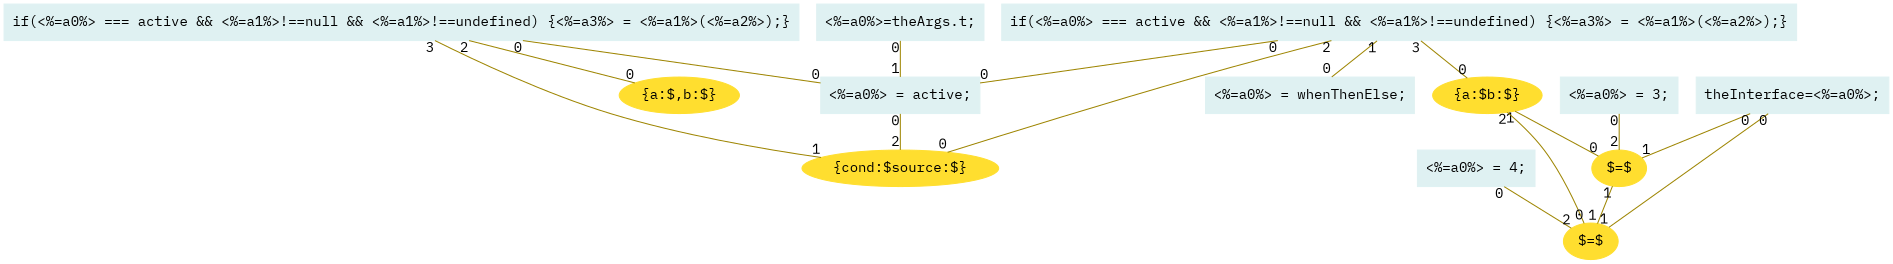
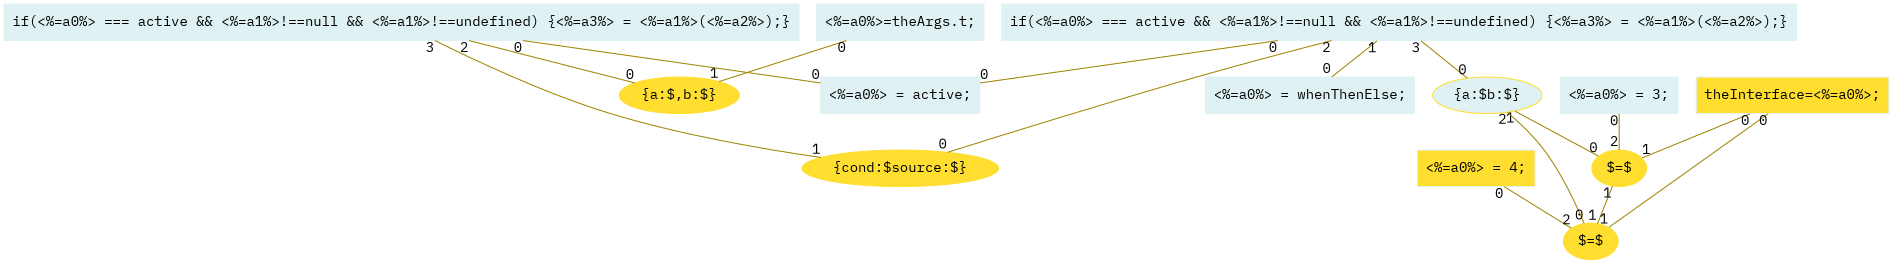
edge "<%=a0%>=theArgs.t;" -- "<%=a0%> = active;": now "<%=a0%>=theArgs.t;" -- "{a:$,b:$}"
node "{a:$b:$}": fillcolor #ffde2f -> #dff1f2
node "theInterface=<%=a0%>;": fillcolor #dff1f2 -> #ffde2f
edge "<%=a0%> = active;" -- "{cond:$source:$}": removed
node "<%=a0%> = 4;": fillcolor #dff1f2 -> #ffde2f
